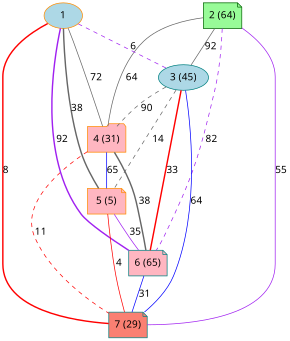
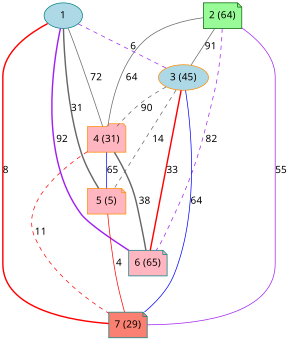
node "1": color darkorange -> teal
edge "2 (64)" -- "3 (45)": label "92" -> "91"
node "3 (45)": color teal -> darkorange
edge "1" -- "5 (5)": label "38" -> "31"
edge "5 (5)" -- "6 (65)": removed, label "35"
edge "6 (65)" -- "7 (29)": removed, label "31"
